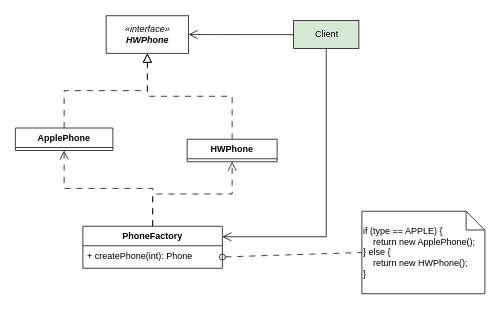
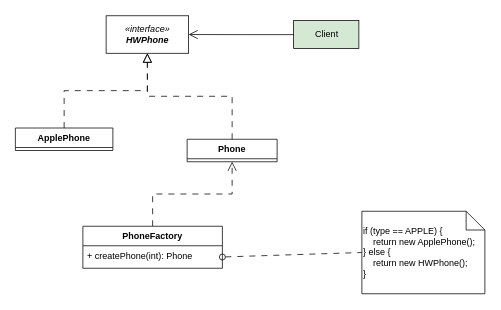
node "HWPhone": label "HWPhone" -> "Phone"
edge "PhoneFactory" -> "ApplePhone": removed
edge "Client" -> "PhoneFactory": removed
